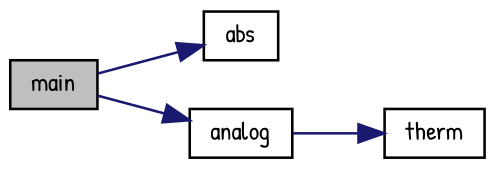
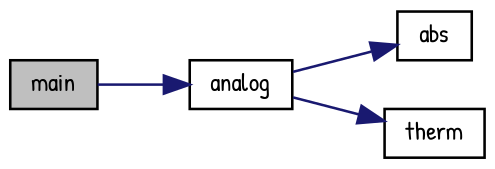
edge "main" -> "abs": now "analog" -> "abs"
